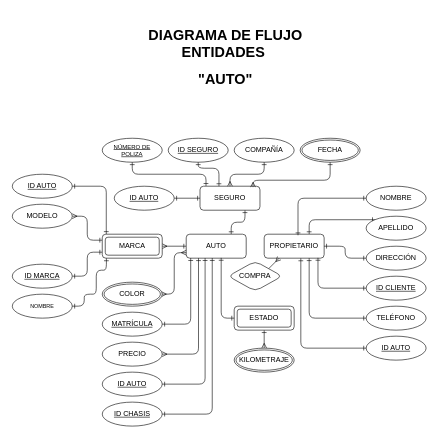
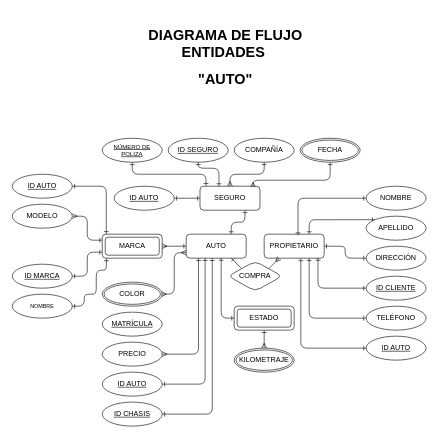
edge "COMPRA" -> "AUTO": added
edge "AUTO" -- "MATRÍCULA": removed
